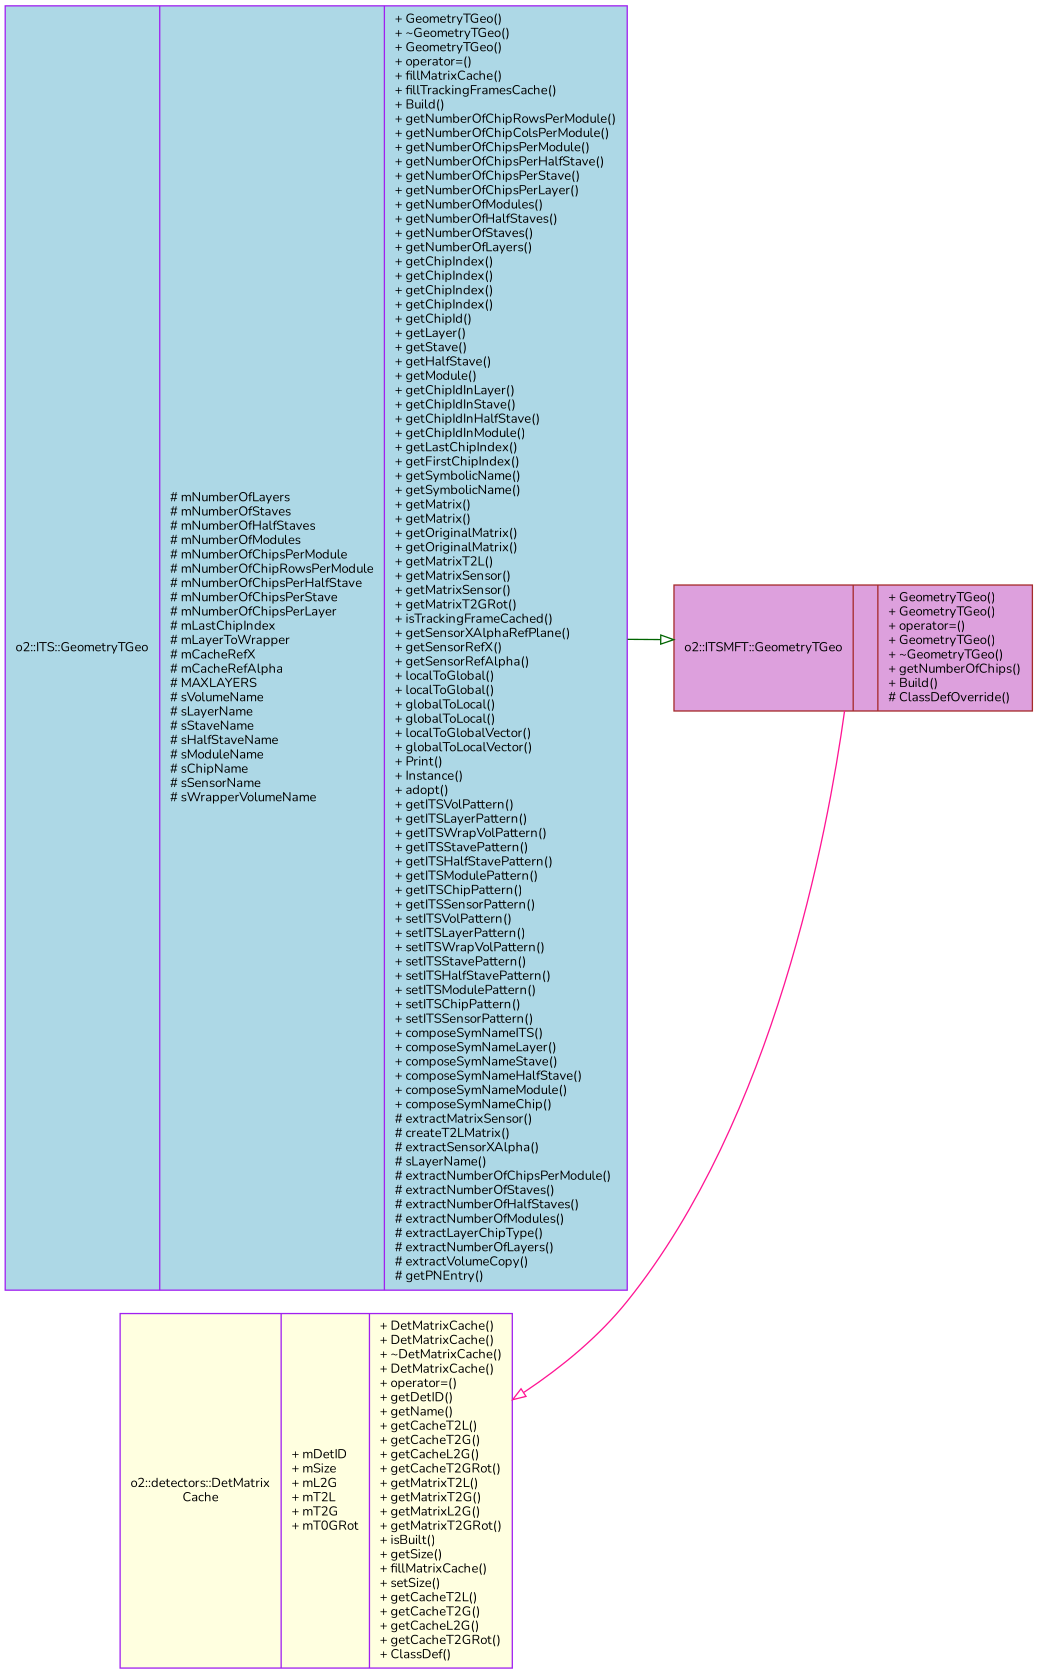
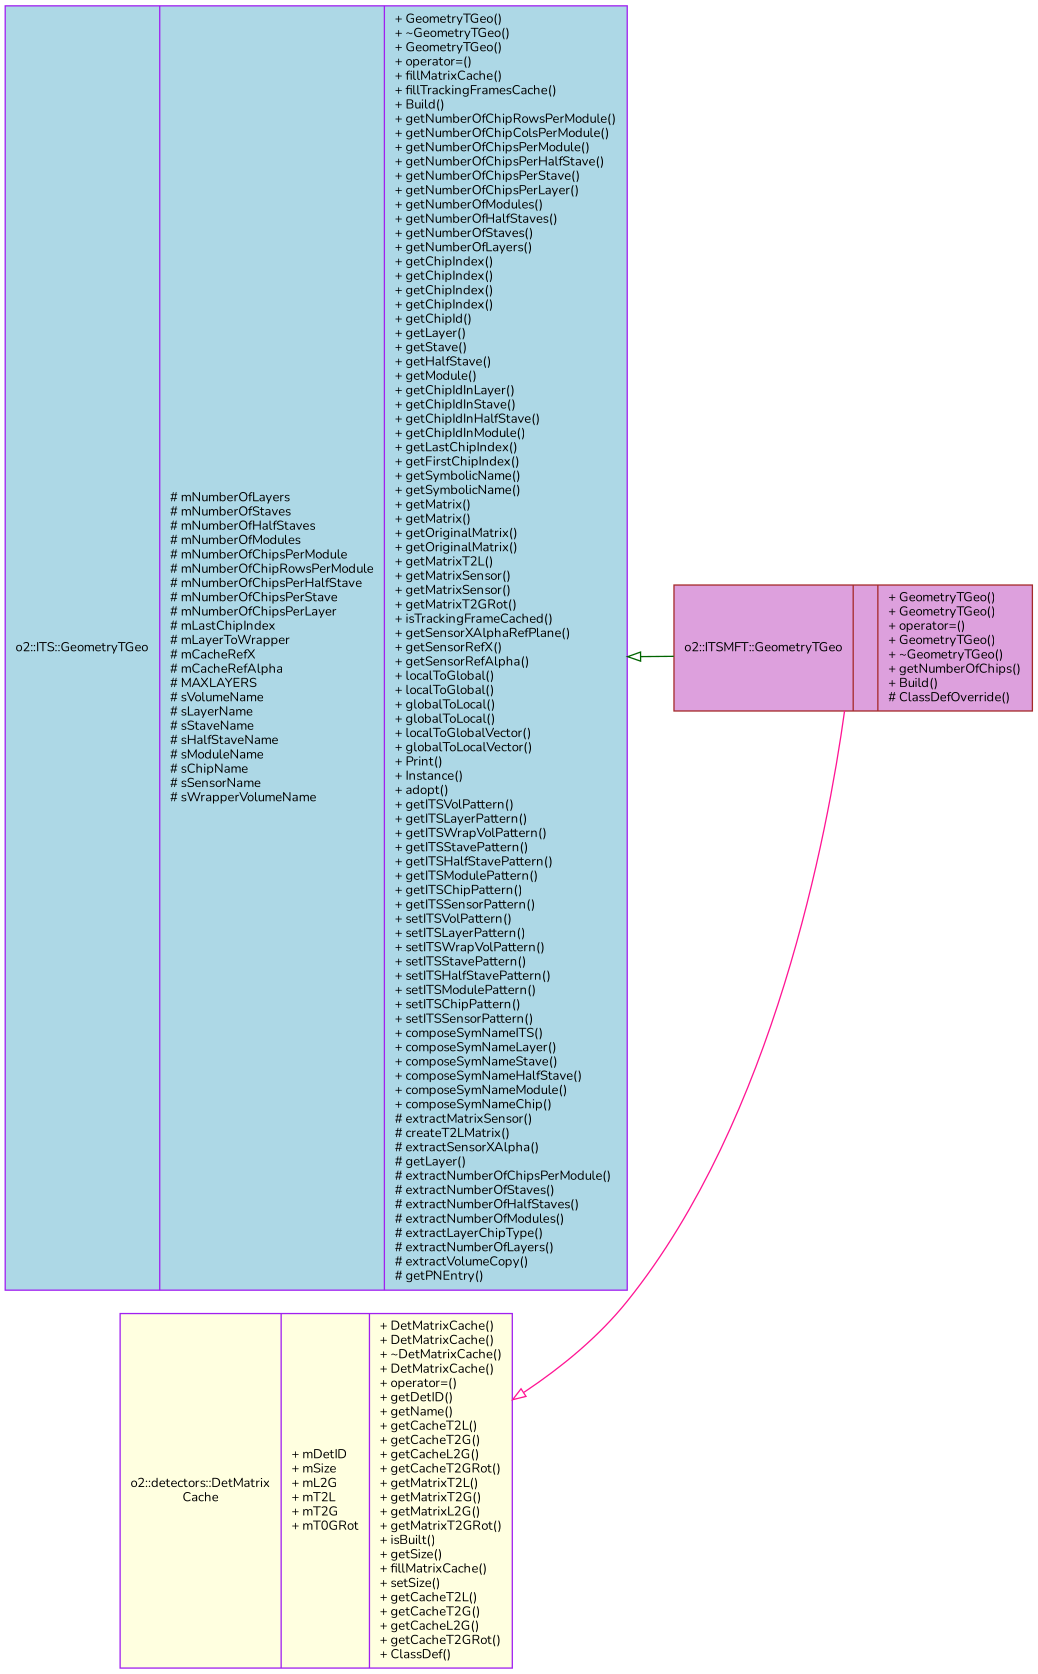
edge "o2::ITS::GeometryTGeo" -> "o2::ITSMFT::GeometryTGeo": reversed
node "o2::ITS::GeometryTGeo": text "# sLayerName()" -> "# getLayer()"
